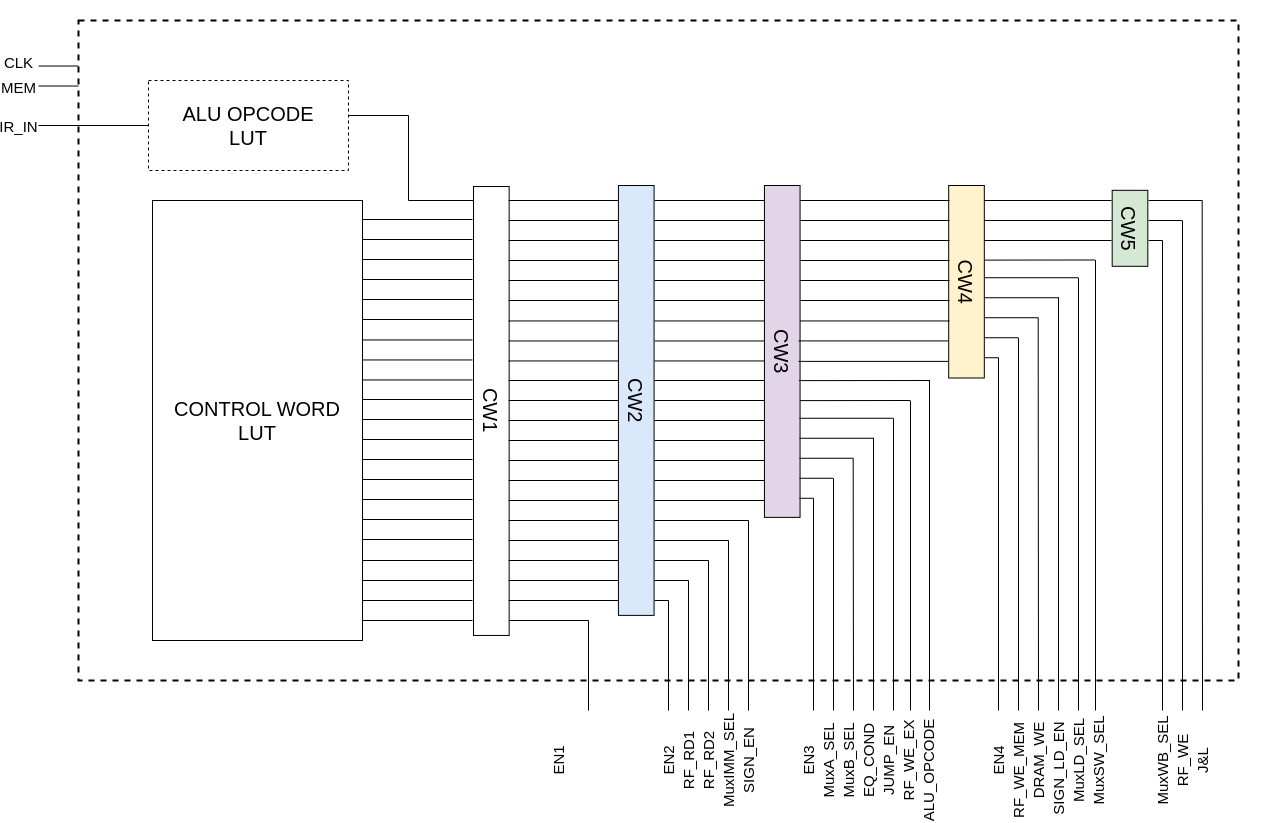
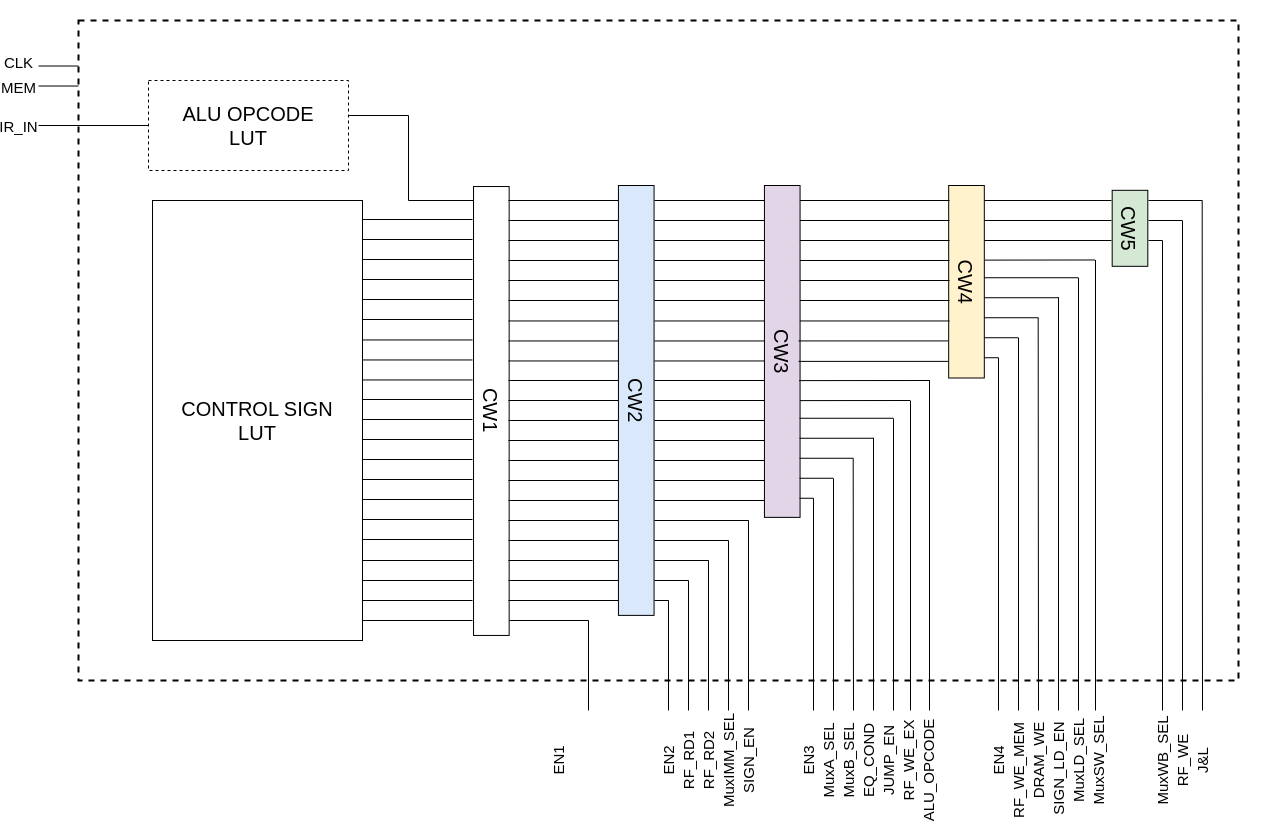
node "CONTROL WORD LUT": label "CONTROL WORD LUT" -> "CONTROL SIGN LUT"
